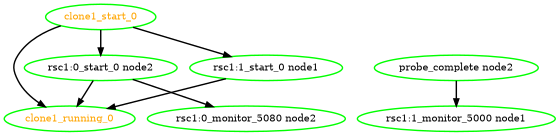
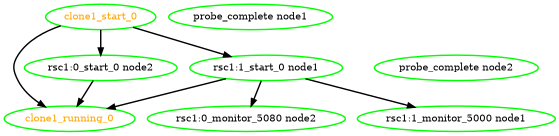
node "probe_complete node1": added
edge "rsc1:0_start_0 node2" -> "rsc1:0_monitor_5080 node2": now "rsc1:1_start_0 node1" -> "rsc1:0_monitor_5080 node2"
edge "probe_complete node2" -> "rsc1:1_monitor_5000 node1": now "rsc1:1_start_0 node1" -> "rsc1:1_monitor_5000 node1"
